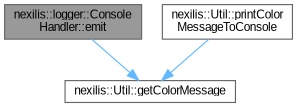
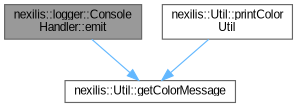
node "nexilis::Util::printColor MessageToConsole": label "nexilis::Util::printColor MessageToConsole" -> "nexilis::Util::printColor Util"
